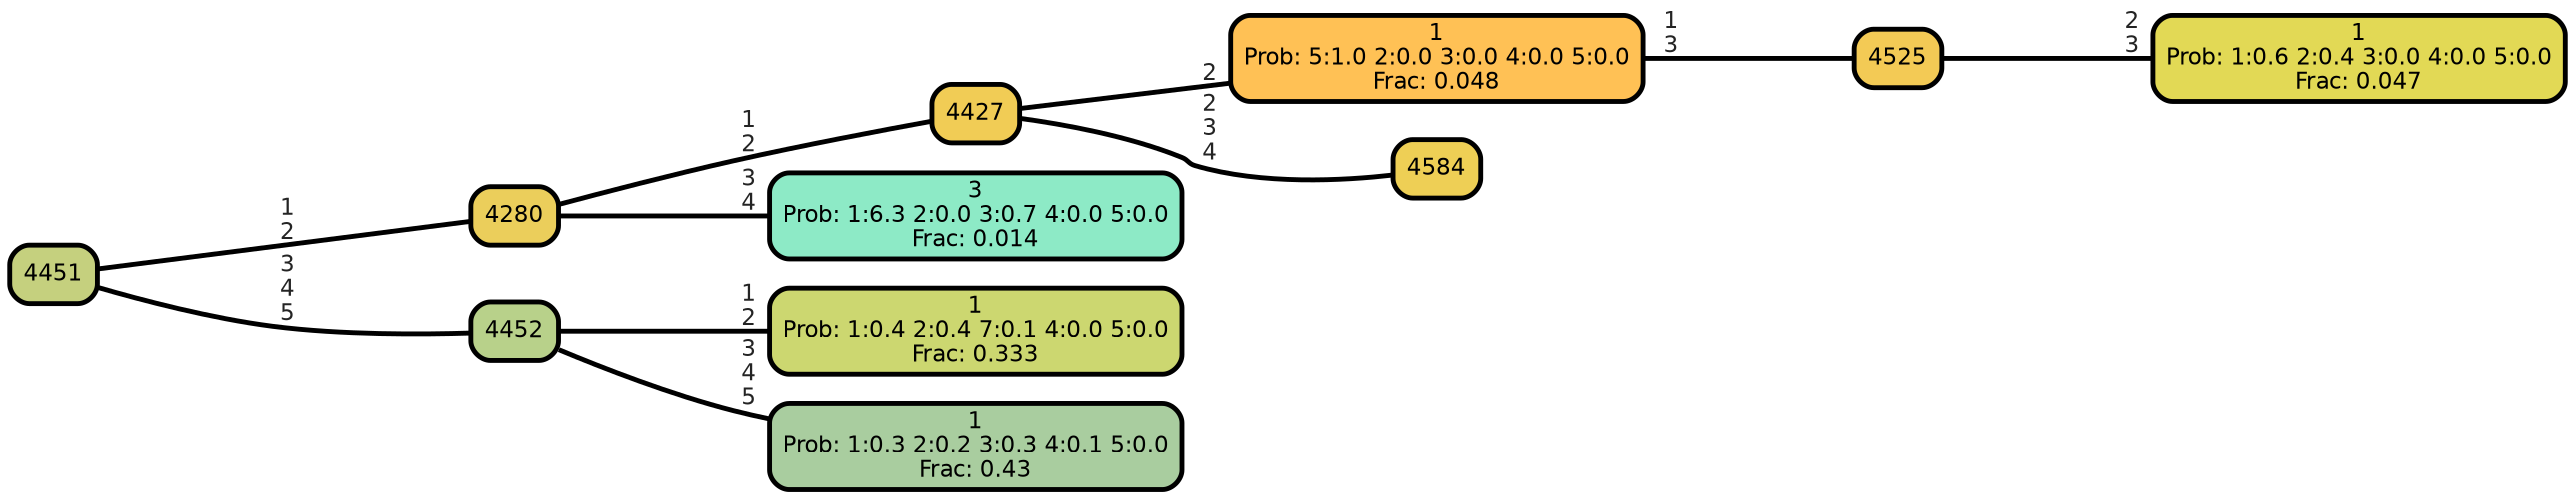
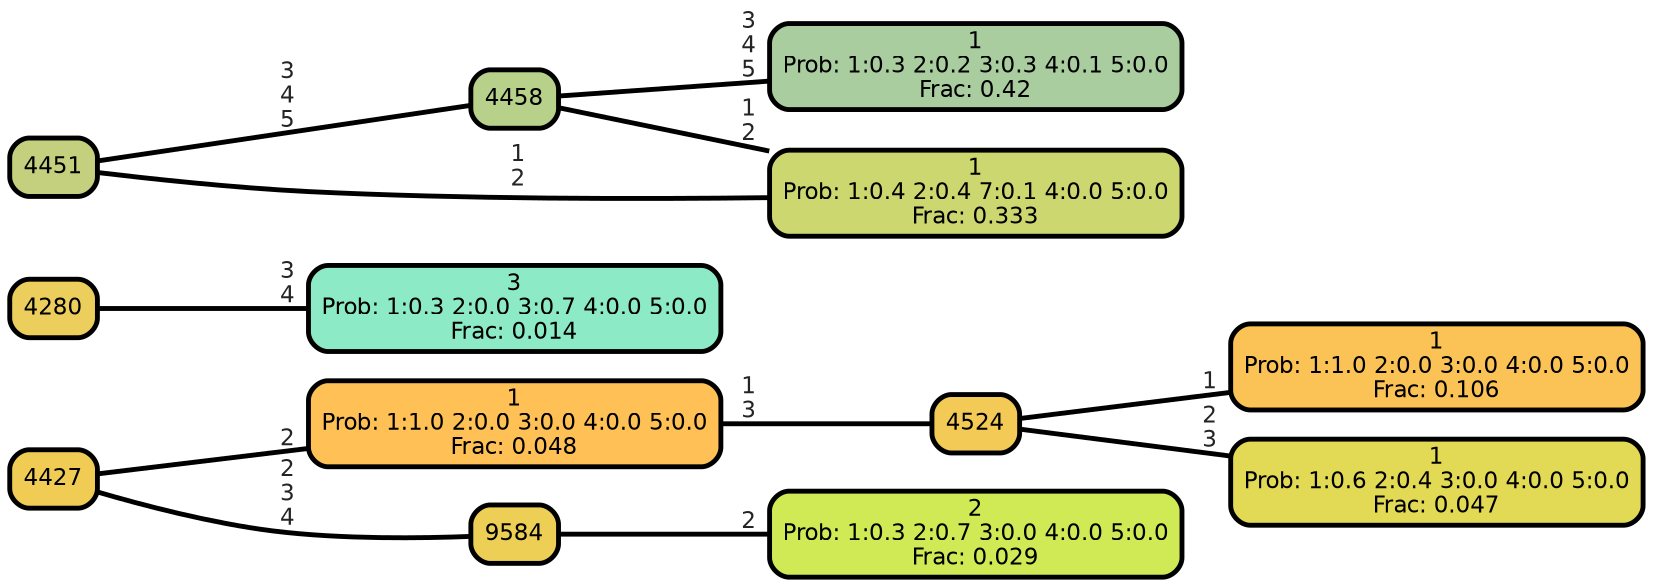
node "1 Prob: 5:1.0 2:0.0 3:0.0 4:0.0 5:0.0 Frac: 0.048": label "1 Prob: 5:1.0 2:0.0 3:0.0 4:0.0 5:0.0 Frac: 0.048" -> "1 Prob: 1:1.0 2:0.0 3:0.0 4:0.0 5:0.0 Frac: 0.048"
node "4525": label "4525" -> "4524"
edge "4427" -- "4280": removed, label "1 2"
node "4584": label "4584" -> "9584"
node "3 Prob: 1:6.3 2:0.0 3:0.7 4:0.0 5:0.0 Frac: 0.014": label "3 Prob: 1:6.3 2:0.0 3:0.7 4:0.0 5:0.0 Frac: 0.014" -> "3 Prob: 1:0.3 2:0.0 3:0.7 4:0.0 5:0.0 Frac: 0.014"
edge "4280" -- "4451": now "1 Prob: 1:0.4 2:0.4 7:0.1 4:0.0 5:0.0 Frac: 0.333" -- "4451"
node "4452": label "4452" -> "4458"
node "1 Prob: 1:1.0 2:0.0 3:0.0 4:0.0 5:0.0 Frac: 0.106": added
node "1 Prob: 1:0.3 2:0.2 3:0.3 4:0.1 5:0.0 Frac: 0.43": label "1 Prob: 1:0.3 2:0.2 3:0.3 4:0.1 5:0.0 Frac: 0.43" -> "1 Prob: 1:0.3 2:0.2 3:0.3 4:0.1 5:0.0 Frac: 0.42"
node "2 Prob: 1:0.3 2:0.7 3:0.0 4:0.0 5:0.0 Frac: 0.029": added
